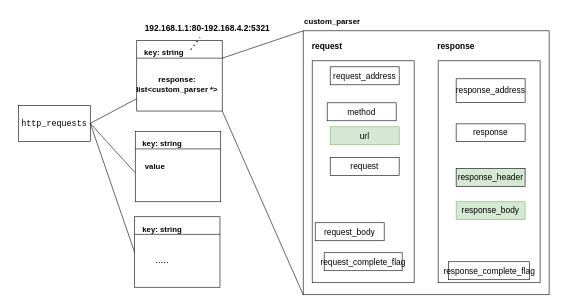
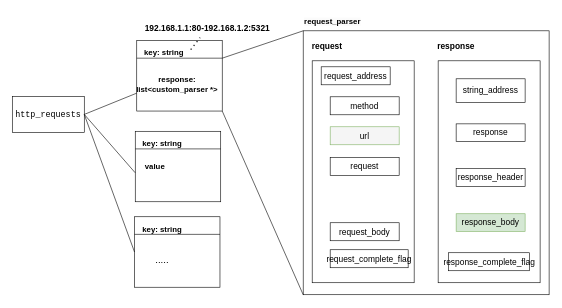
node "custom_parser": label "custom_parser" -> "request_parser"
node "192.168.1.1:80-192.168.4.2:5321": label "192.168.1.1:80-192.168.4.2:5321" -> "192.168.1.1:80-192.168.1.2:5321"
node "request_address": moved (365, 76) -> (356, 76)
node "response_address": label "response_address" -> "string_address"
node "method": moved (362, 112) -> (365, 106)
node "http_requests": moved (54, 123) -> (48, 114)
node "url": fillcolor #d5e8d4 -> #f5f5f5
node "response_header": fillcolor #d5e8d4 -> #ffffff
node "response_body": moved (491, 210) -> (491, 222)
node "request_body": moved (350, 232) -> (365, 232)
node "request_complete_flag": moved (363, 262) -> (369, 259)
node "response_complete_flag": moved (489, 271) -> (489, 262)
